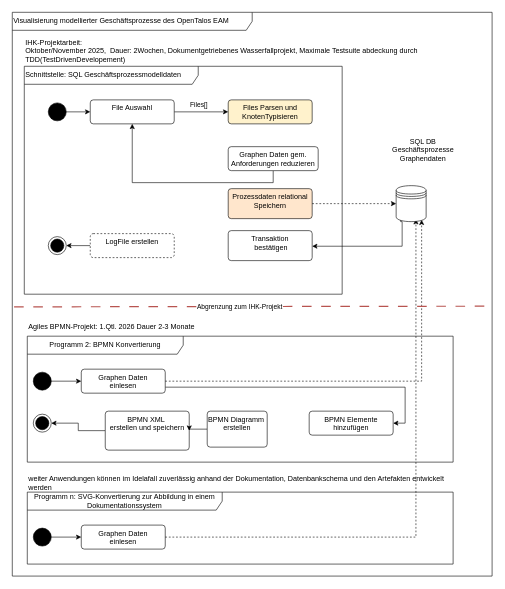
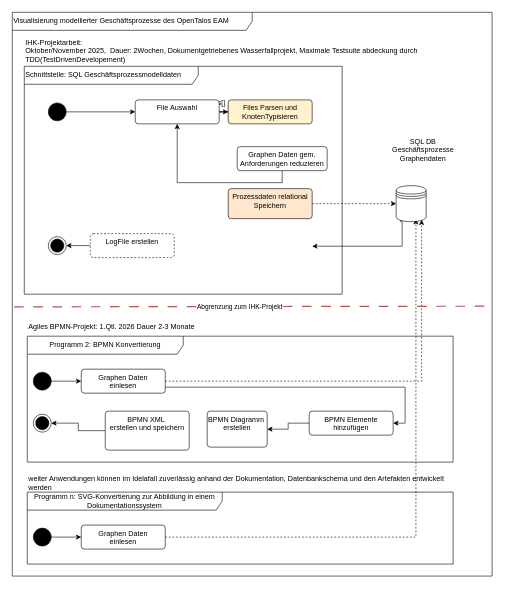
node "File Auswahl": moved (132, 112) -> (177, 112)
node "Graphen Daten gem. Anforderungen reduzieren": moved (273, 159) -> (282, 159)
node "Transaktion bestätigen": removed
edge "BPMN Elemente hinzufügen" -> "BPMN Diagramm erstellen": added
edge "BPMN Diagramm erstellen" -> "BPMN XML erstellen und speichern": removed
